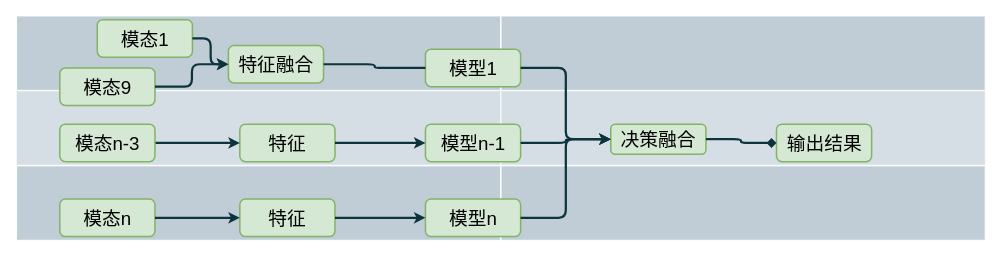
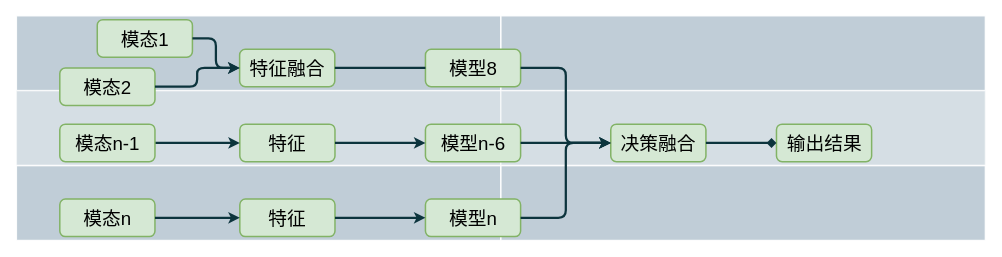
node "特征融合": moved (276, 64) -> (287, 68)
node "模型1": label "模型1" -> "模型8"
node "模态9": label "模态9" -> "模态2"
node "决策融合": size 95x30 -> 95x38
node "模态n-3": label "模态n-3" -> "模态n-1"
node "模型n-1": label "模型n-1" -> "模型n-6"
